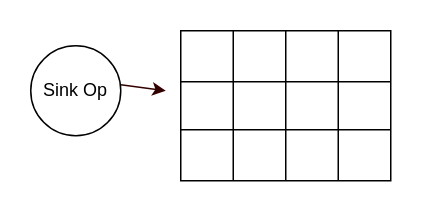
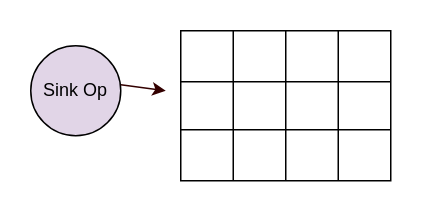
node "Sink Op": fillcolor #ffffff -> #e1d5e7
